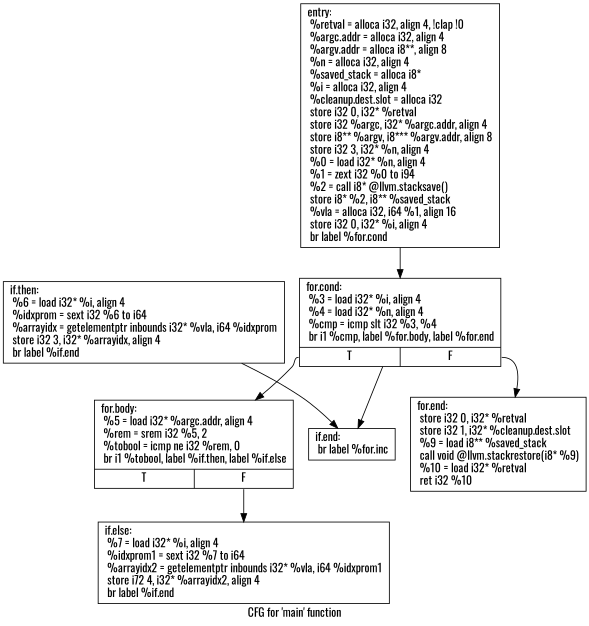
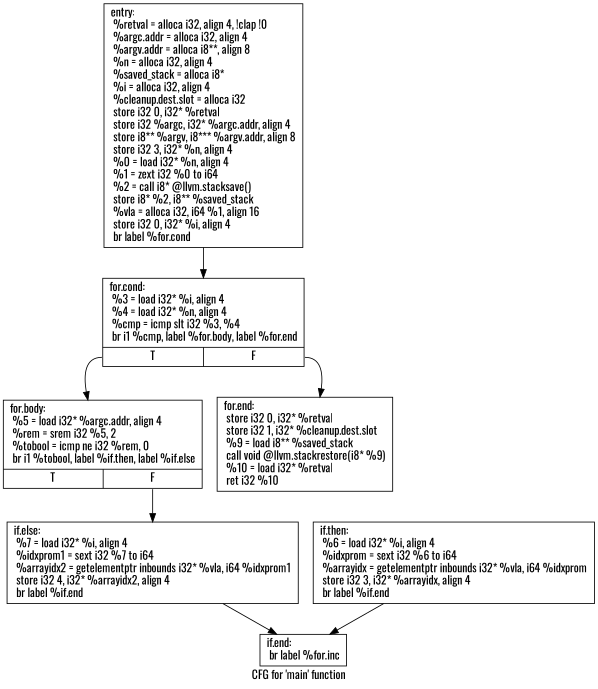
node "entry:": text "%1 = zext i32 %0 to i94" -> "%1 = zext i32 %0 to i64"
edge "for.cond:" -> "if.end:": now "if.else:" -> "if.end:"
node "if.else:": text "store i72 4, i32* %arrayidx2, align 4" -> "store i32 4, i32* %arrayidx2, align 4"
